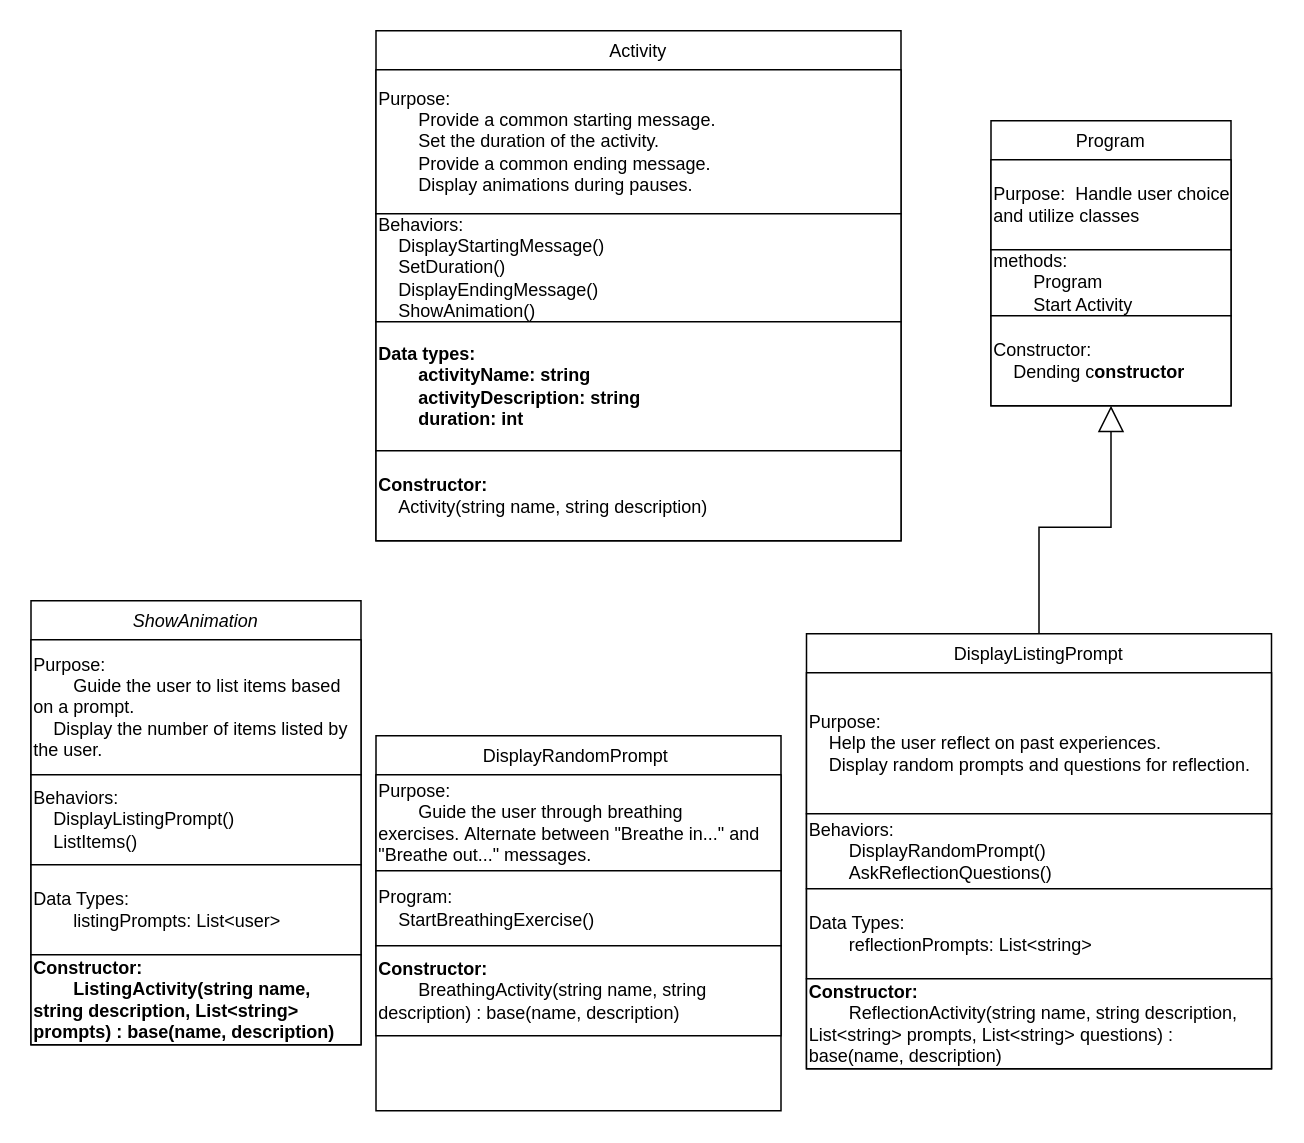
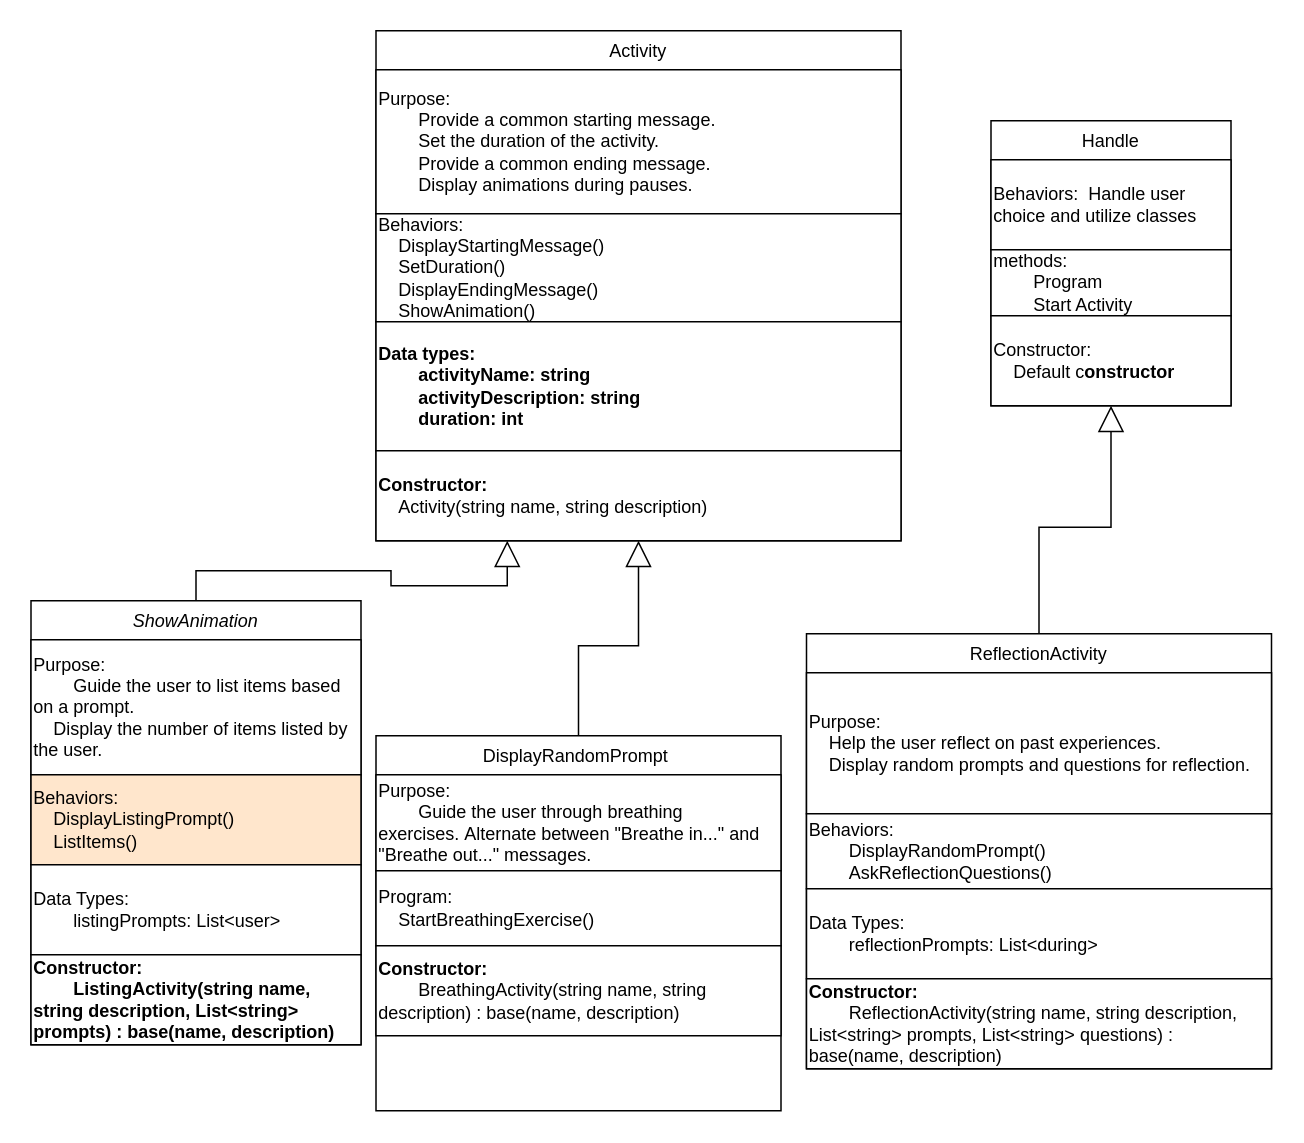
node "Program": label "Program" -> "Handle"
node "Purpose: Handle user choice and utilize classes": label "Purpose: Handle user choice and utilize classes" -> "Behaviors: Handle user choice and utilize classes"
node "Constructor: Dending constructor": label "Constructor: Dending constructor" -> "Constructor: Default constructor"
edge "ShowAnimation" -> "Activity": added
edge "DisplayRandomPrompt" -> "Activity": added
node "DisplayListingPrompt": label "DisplayListingPrompt" -> "ReflectionActivity"
node "Behaviors: DisplayListingPrompt() ListItems()": fillcolor #ffffff -> #ffe6cc
node "Data Types: reflectionPrompts: List<string>": label "Data Types: reflectionPrompts: List<string>" -> "Data Types: reflectionPrompts: List<during>"
